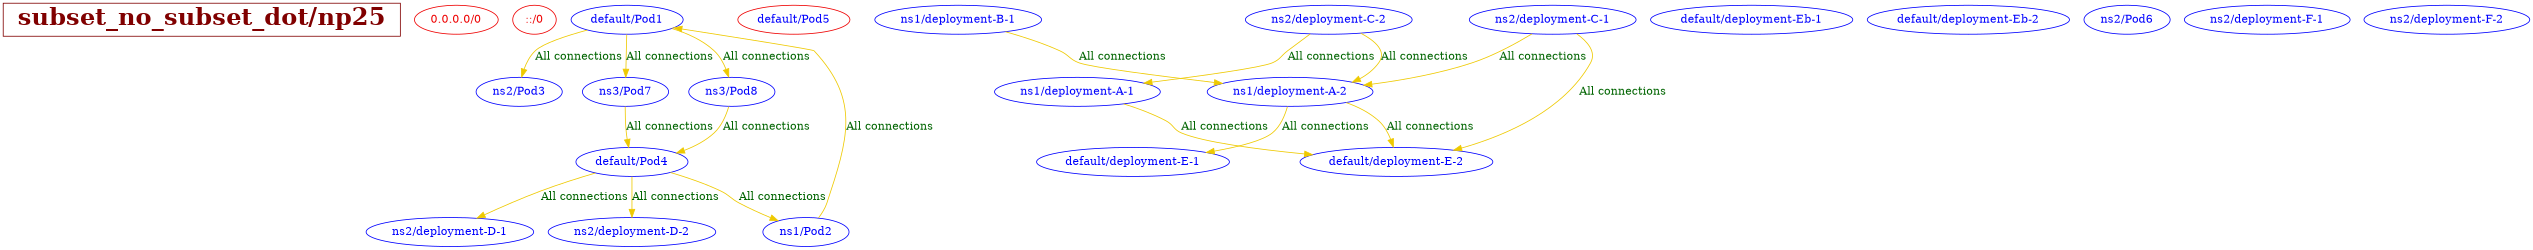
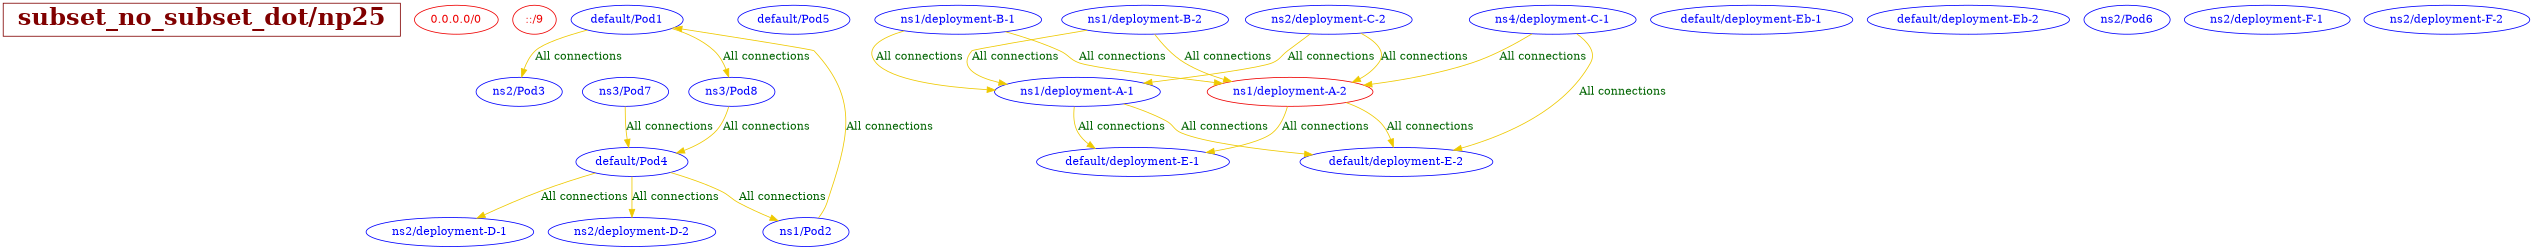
node "::/0": label "::/0" -> "::/9"
node "default/Pod5": color red2 -> blue
node "ns1/deployment-B-2": added
node "ns2/deployment-C-1": label "ns2/deployment-C-1" -> "ns4/deployment-C-1"
edge "default/Pod1" -> "ns3/Pod7": removed, label "All connections"
edge "ns1/deployment-B-1" -> "ns1/deployment-A-1": added, label "All connections"
node "ns1/deployment-A-2": color blue -> red2
edge "ns1/deployment-A-1" -> "default/deployment-E-1": added, label "All connections"
